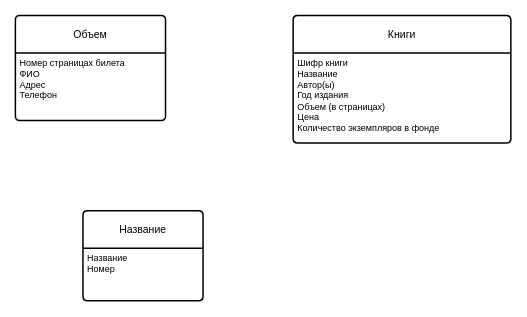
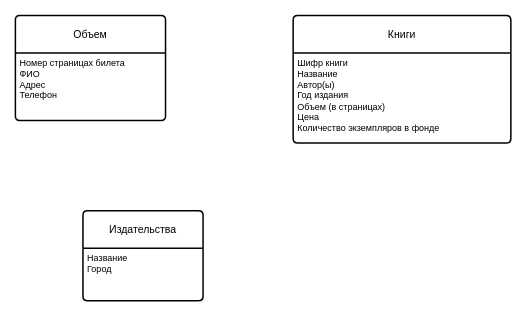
node "Название": label "Название" -> "Издательства"
node "Название Номер": label "Название Номер" -> "Название Город"
